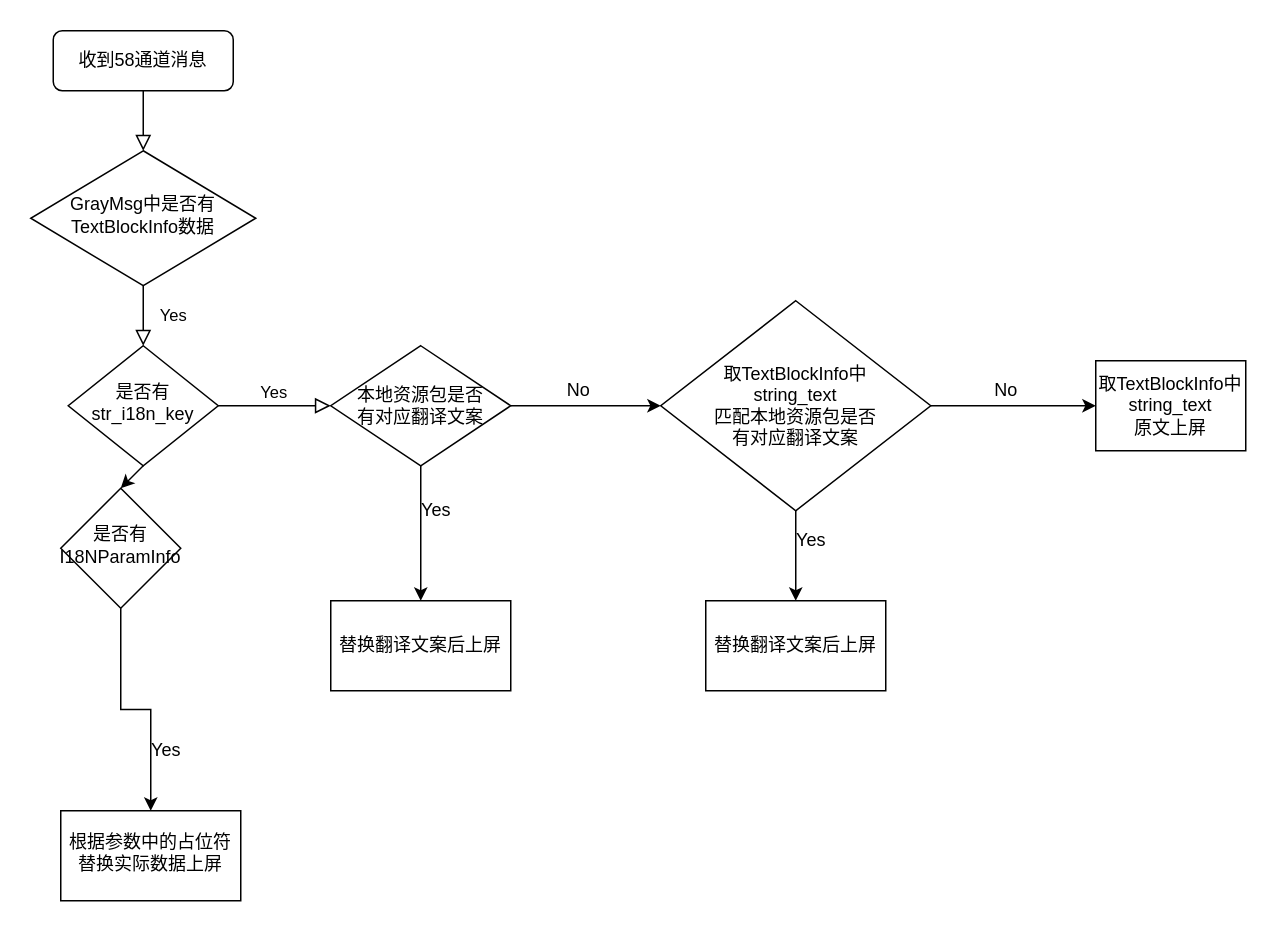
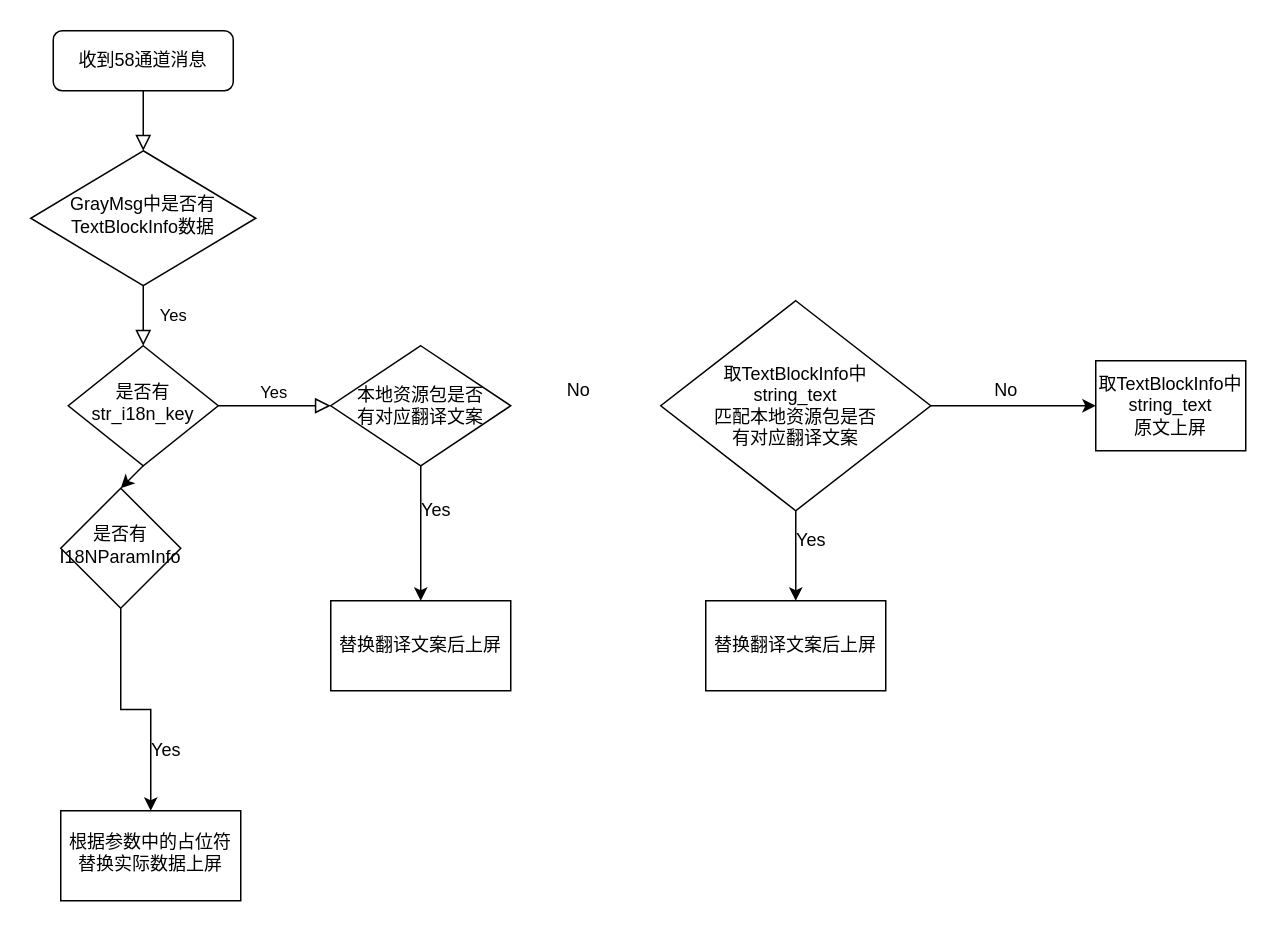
edge "本地资源包是否 有对应翻译文案" -> "取TextBlockInfo中 string_text 匹配本地资源包是否 有对应翻译文案": removed
